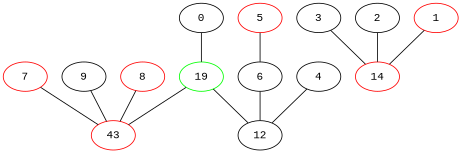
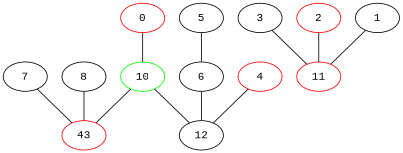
node "0": color black -> red
node "5": color red -> black
node "2": color black -> red
node "1": color red -> black
node "7": color red -> black
node "9": removed
node "8": color red -> black
node "19": label "19" -> "10"
node "4": color black -> red
node "14": label "14" -> "11"
